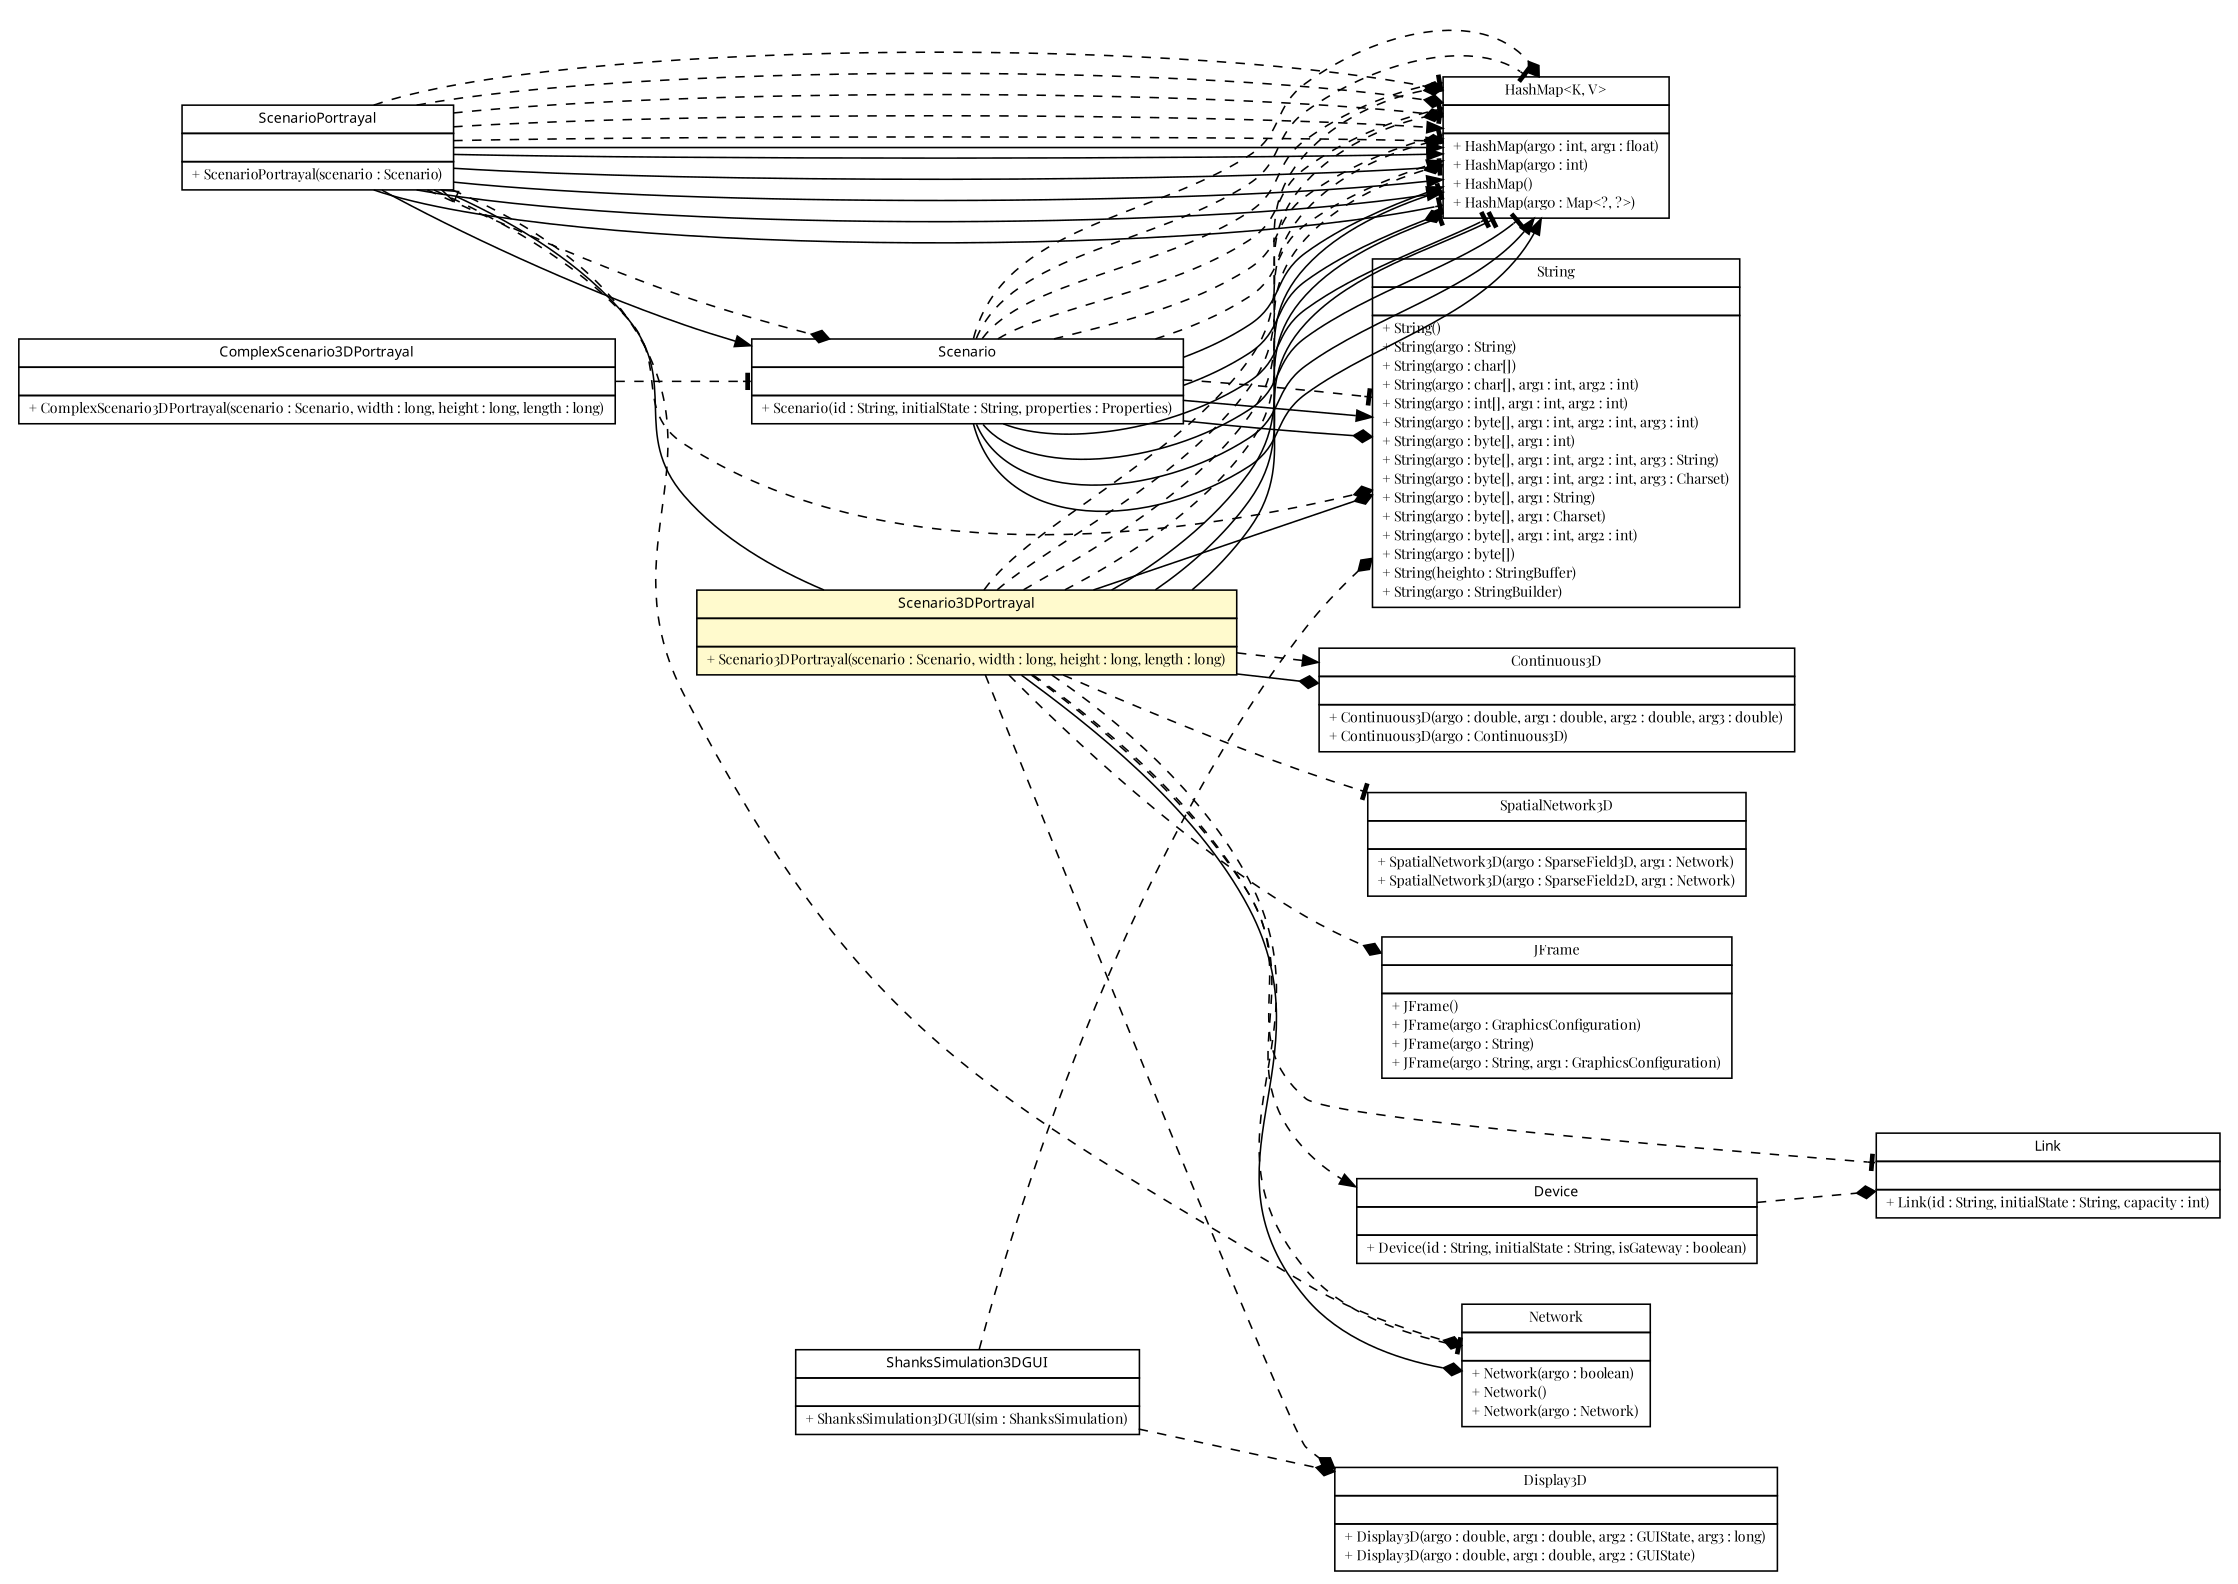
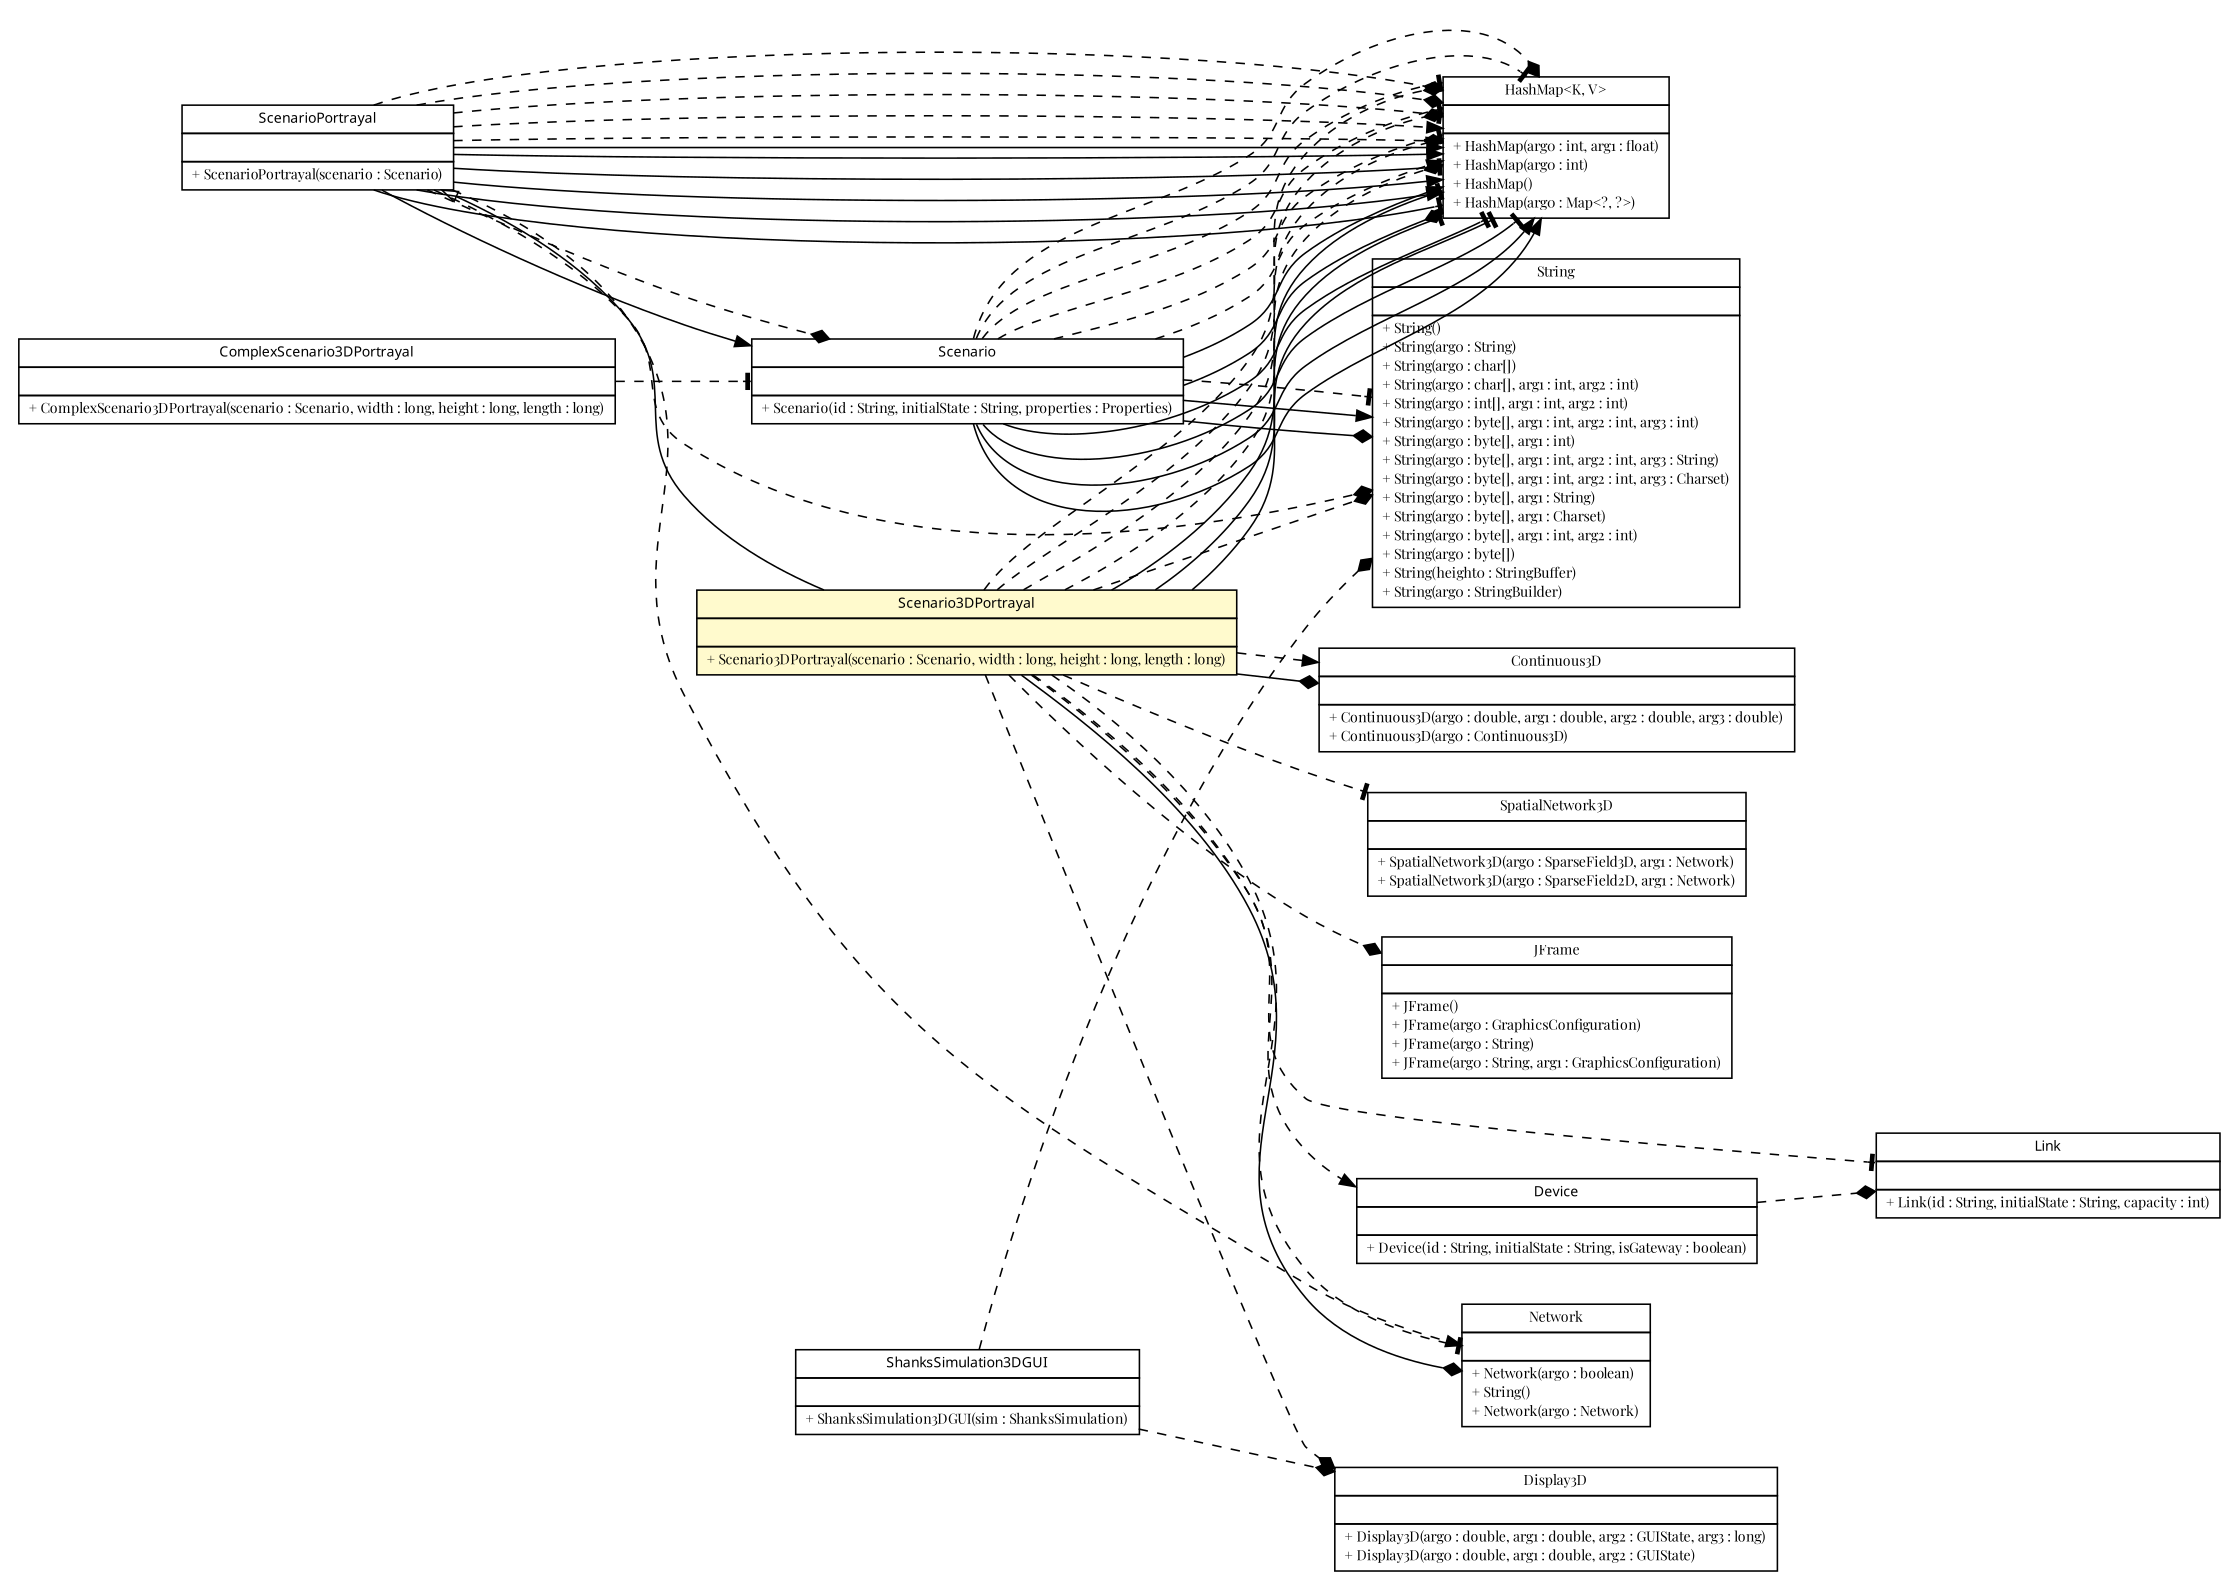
edge "Scenario3DPortrayal" -> "String": style solid -> dashed
edge "ScenarioPortrayal" -> "Network": arrowhead diamond -> normal
node "Network": text "+ Network()" -> "+ String()"
